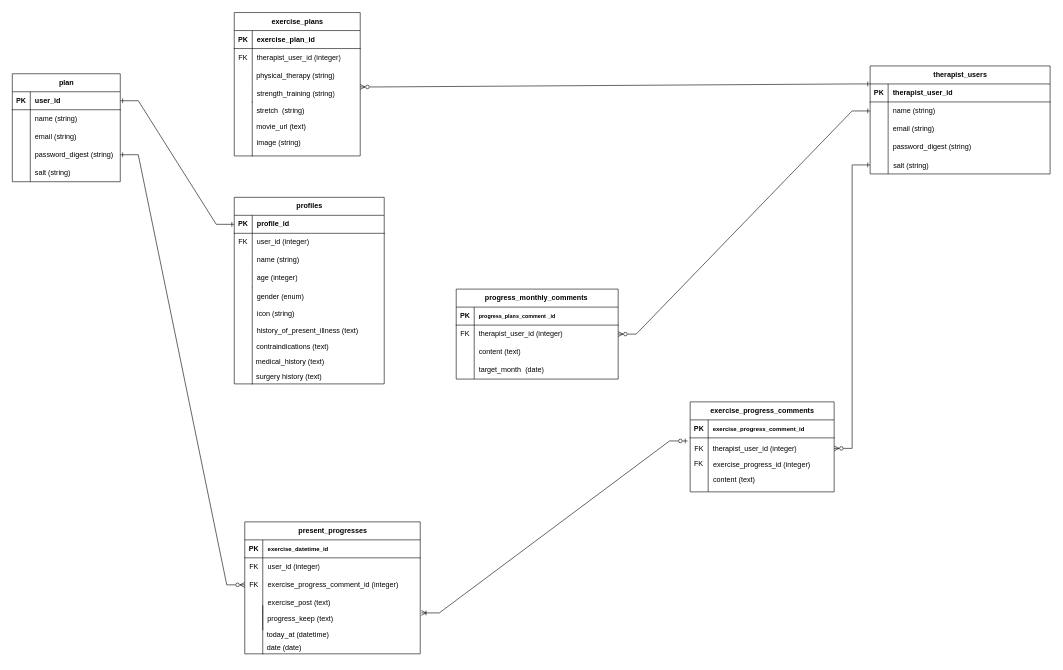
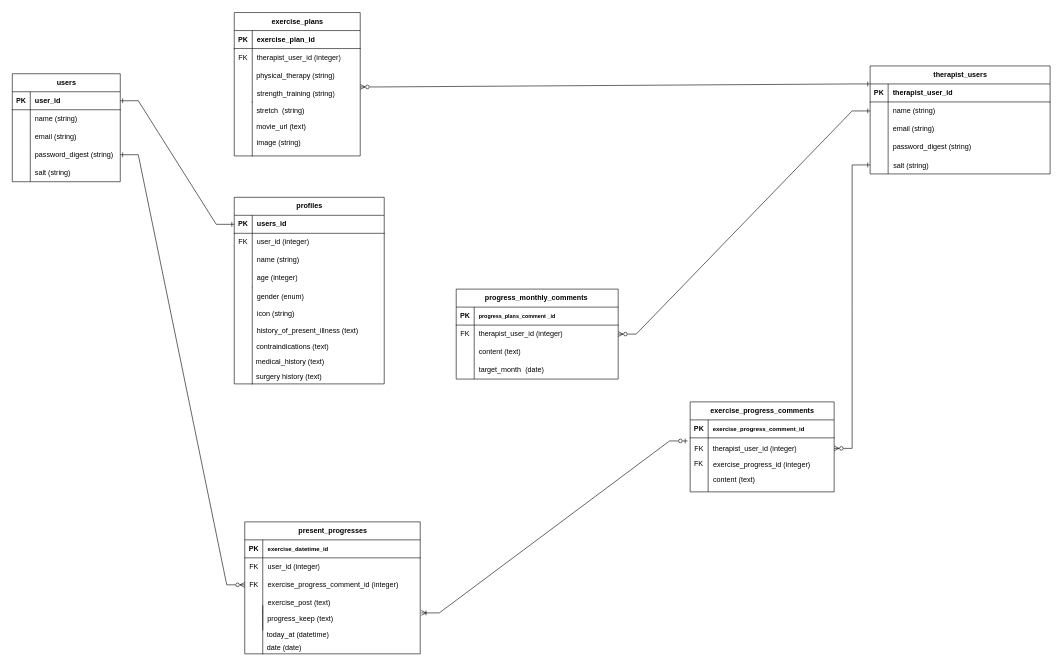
node "plan": label "plan" -> "users"
node "profile_id": label "profile_id" -> "users_id"
